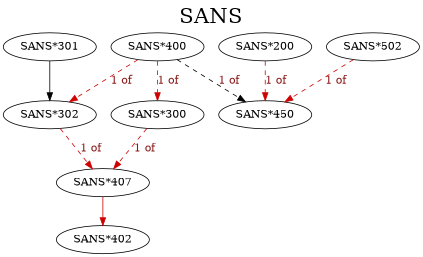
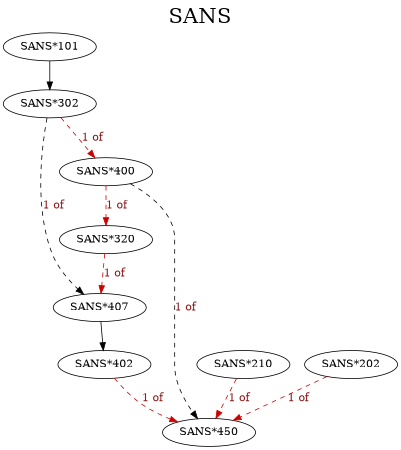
node "SANS*301": label "SANS*301" -> "SANS*101"
node "SANS*200": label "SANS*200" -> "SANS*210"
node "SANS*502": label "SANS*502" -> "SANS*202"
edge "SANS*400" -> "SANS*302": reversed
node "SANS*300": label "SANS*300" -> "SANS*320"
edge "SANS*302" -> "SANS*407": color red3 -> black
edge "SANS*407" -> "SANS*402": color red3 -> black
edge "SANS*402" -> "SANS*450": added, label "1 of"
